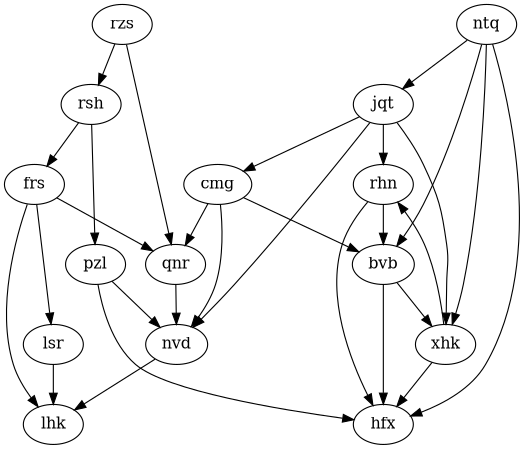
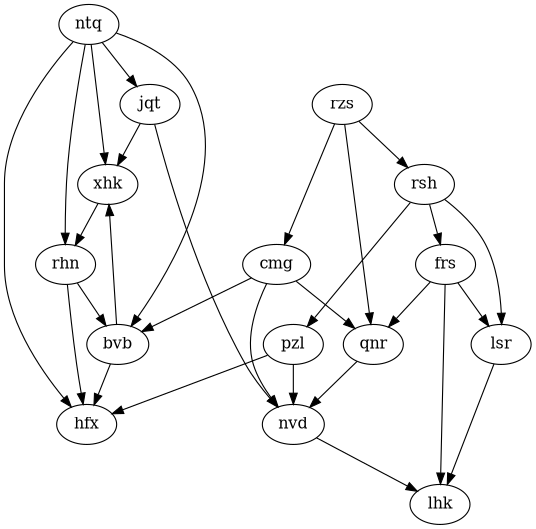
edge "jqt" -> "rhn": now "ntq" -> "rhn"
edge "jqt" -> "cmg": now "rzs" -> "cmg"
edge "rsh" -> "lsr": added
edge "xhk" -> "hfx": removed
